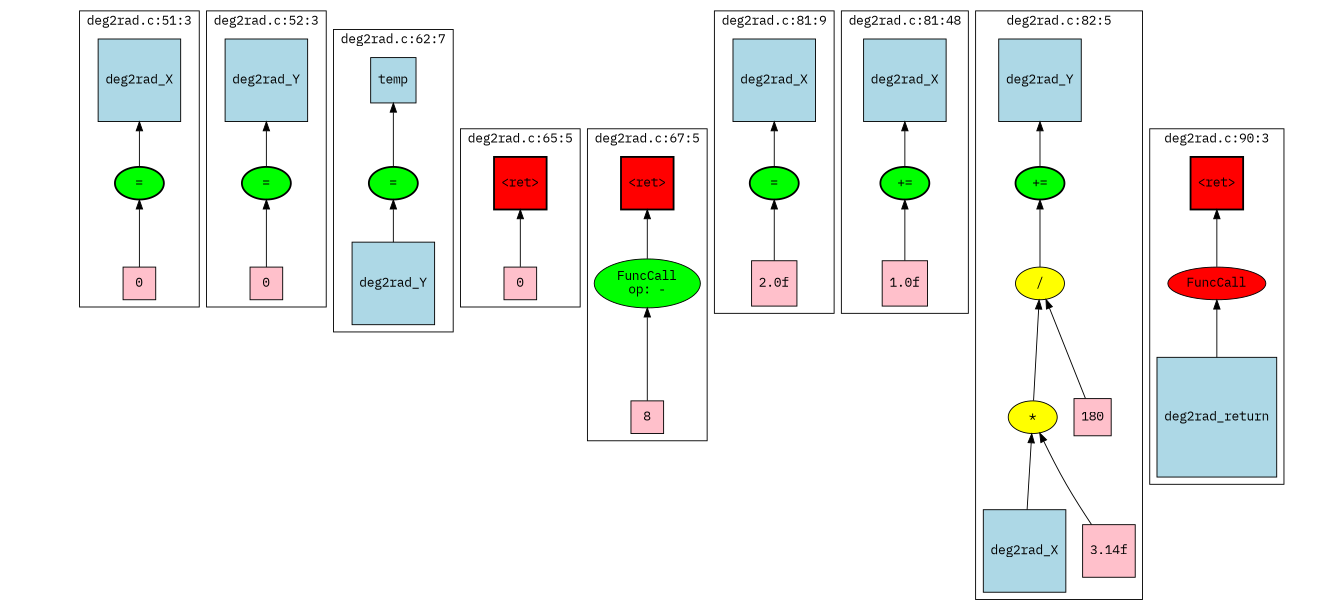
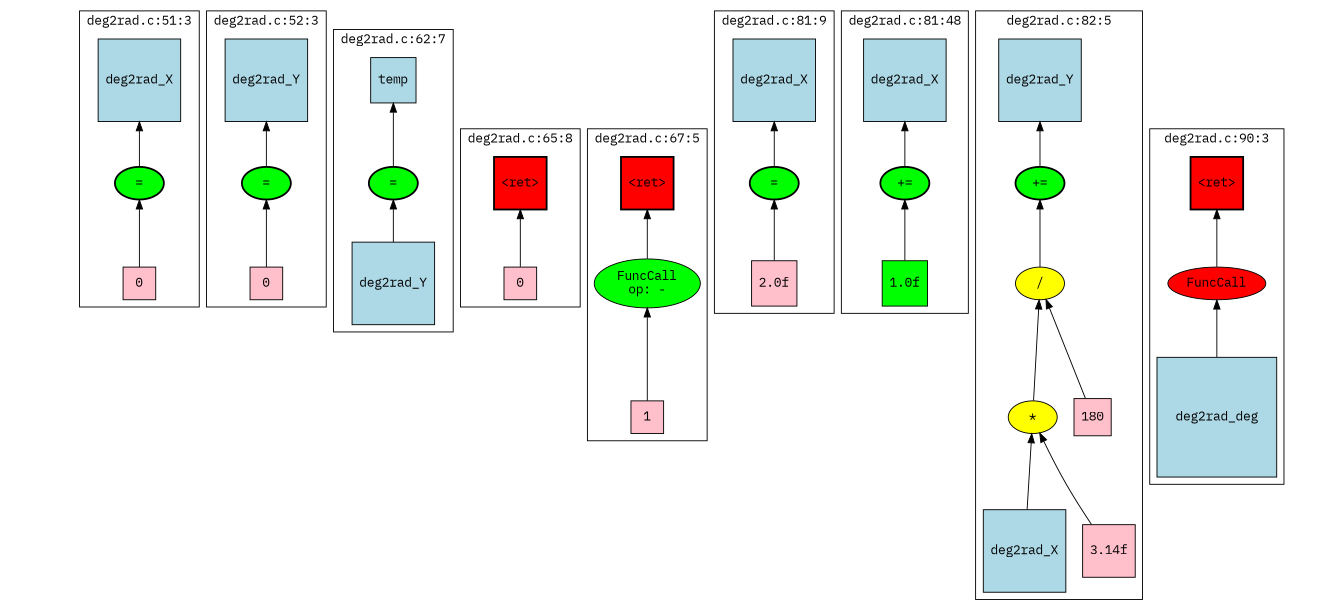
cluster "deg2rad.c:65:5": label "deg2rad.c:65:5" -> "deg2rad.c:65:8"
node "1.0f": fillcolor pink -> green
node "8": label "8" -> "1"
node "deg2rad_return": label "deg2rad_return" -> "deg2rad_deg"
